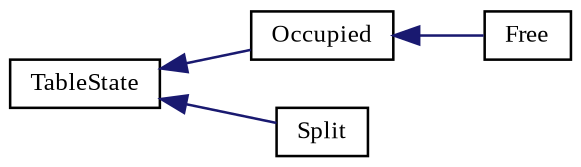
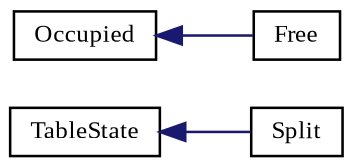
edge "Occupied" -> "TableState": removed
